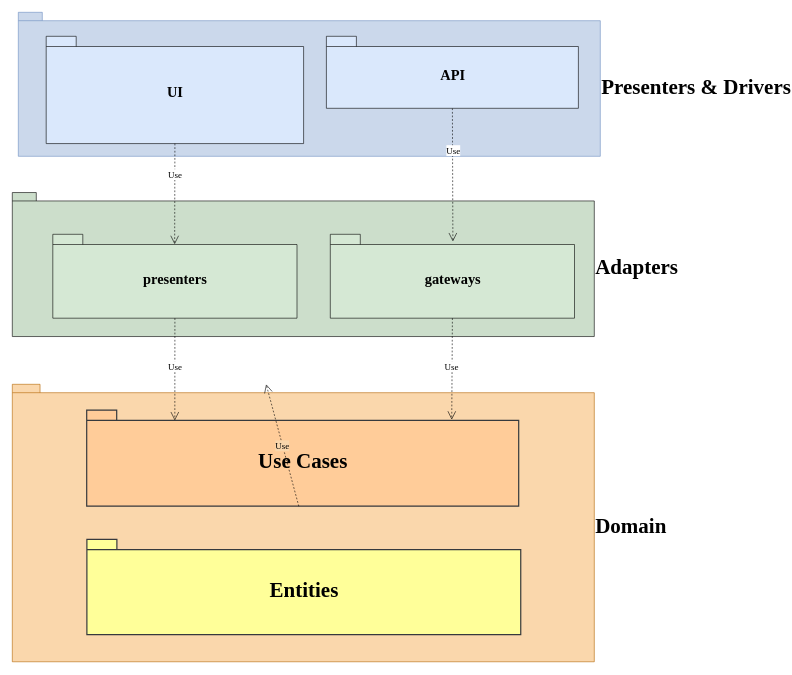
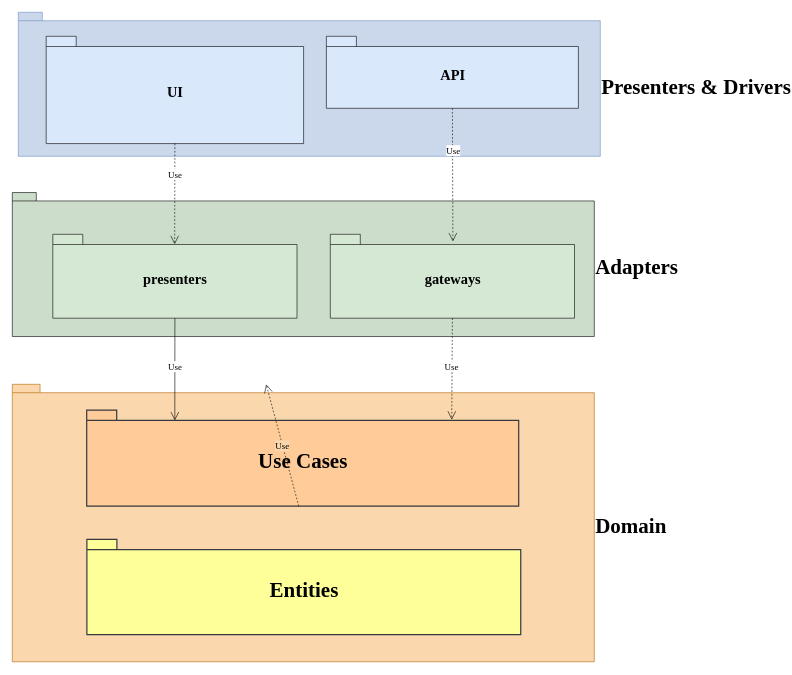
edge "presenters" -> "Use Cases": style dashed -> solid
